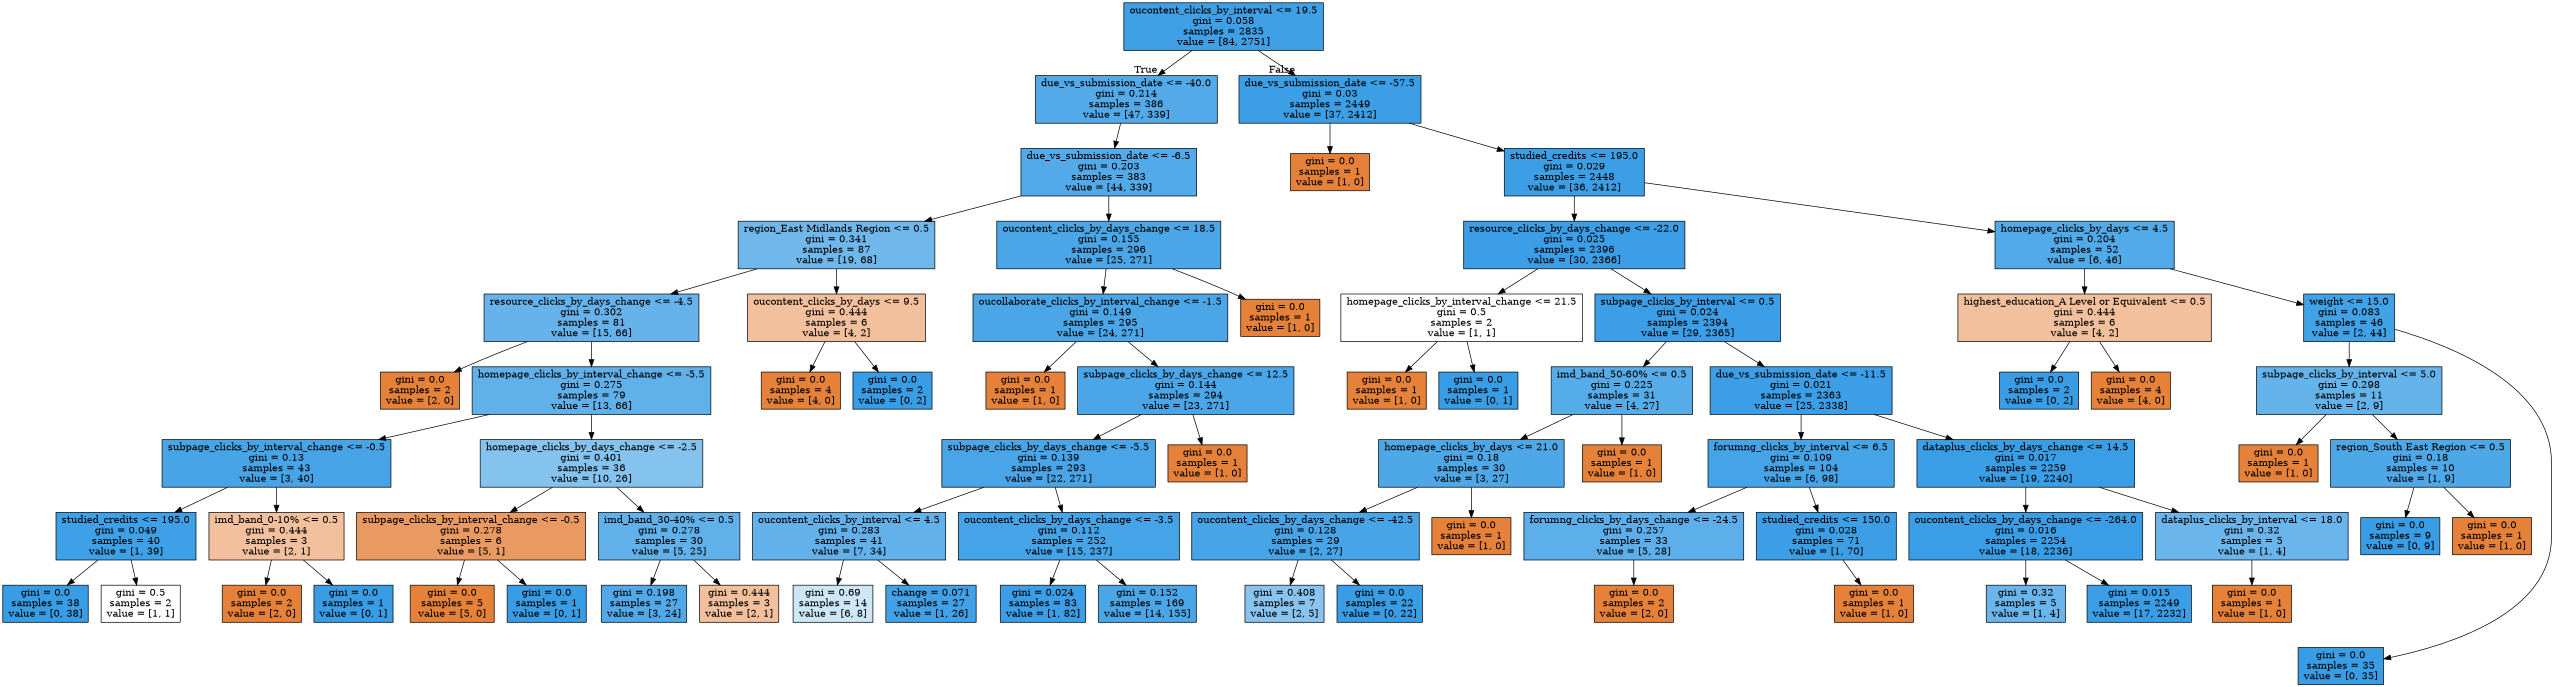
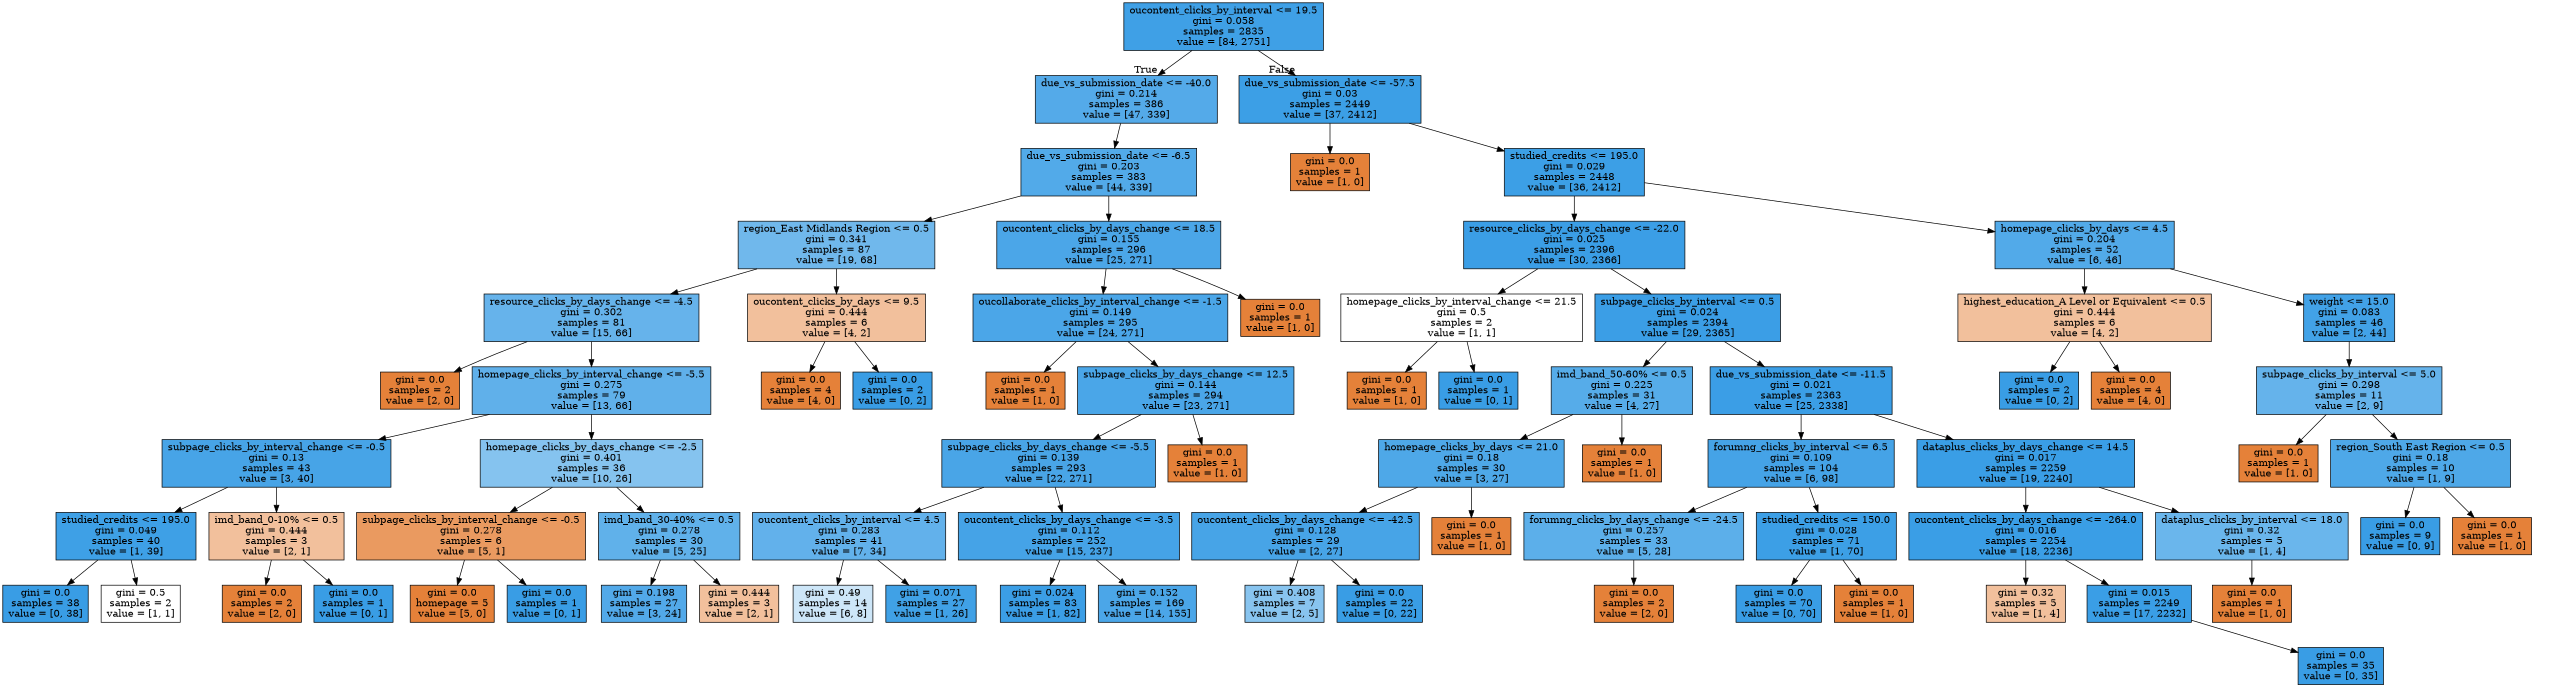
edge "weight <= 15.0 gini = 0.083 samples = 46 value = [2, 44]" -> "gini = 0.0 samples = 35 value = [0, 35]": now "gini = 0.015 samples = 2249 value = [17, 2232]" -> "gini = 0.0 samples = 35 value = [0, 35]"
node "gini = 0.0 samples = 5 value = [5, 0]": label "gini = 0.0 samples = 5 value = [5, 0]" -> "gini = 0.0 homepage = 5 value = [5, 0]"
node "gini = 0.69 samples = 14 value = [6, 8]": label "gini = 0.69 samples = 14 value = [6, 8]" -> "gini = 0.49 samples = 14 value = [6, 8]"
node "change = 0.071 samples = 27 value = [1, 26]": label "change = 0.071 samples = 27 value = [1, 26]" -> "gini = 0.071 samples = 27 value = [1, 26]"
node "gini = 0.0 samples = 70 value = [0, 70]": added
node "gini = 0.32 samples = 5 value = [1, 4]": fillcolor #399de5bf -> #e581397f
